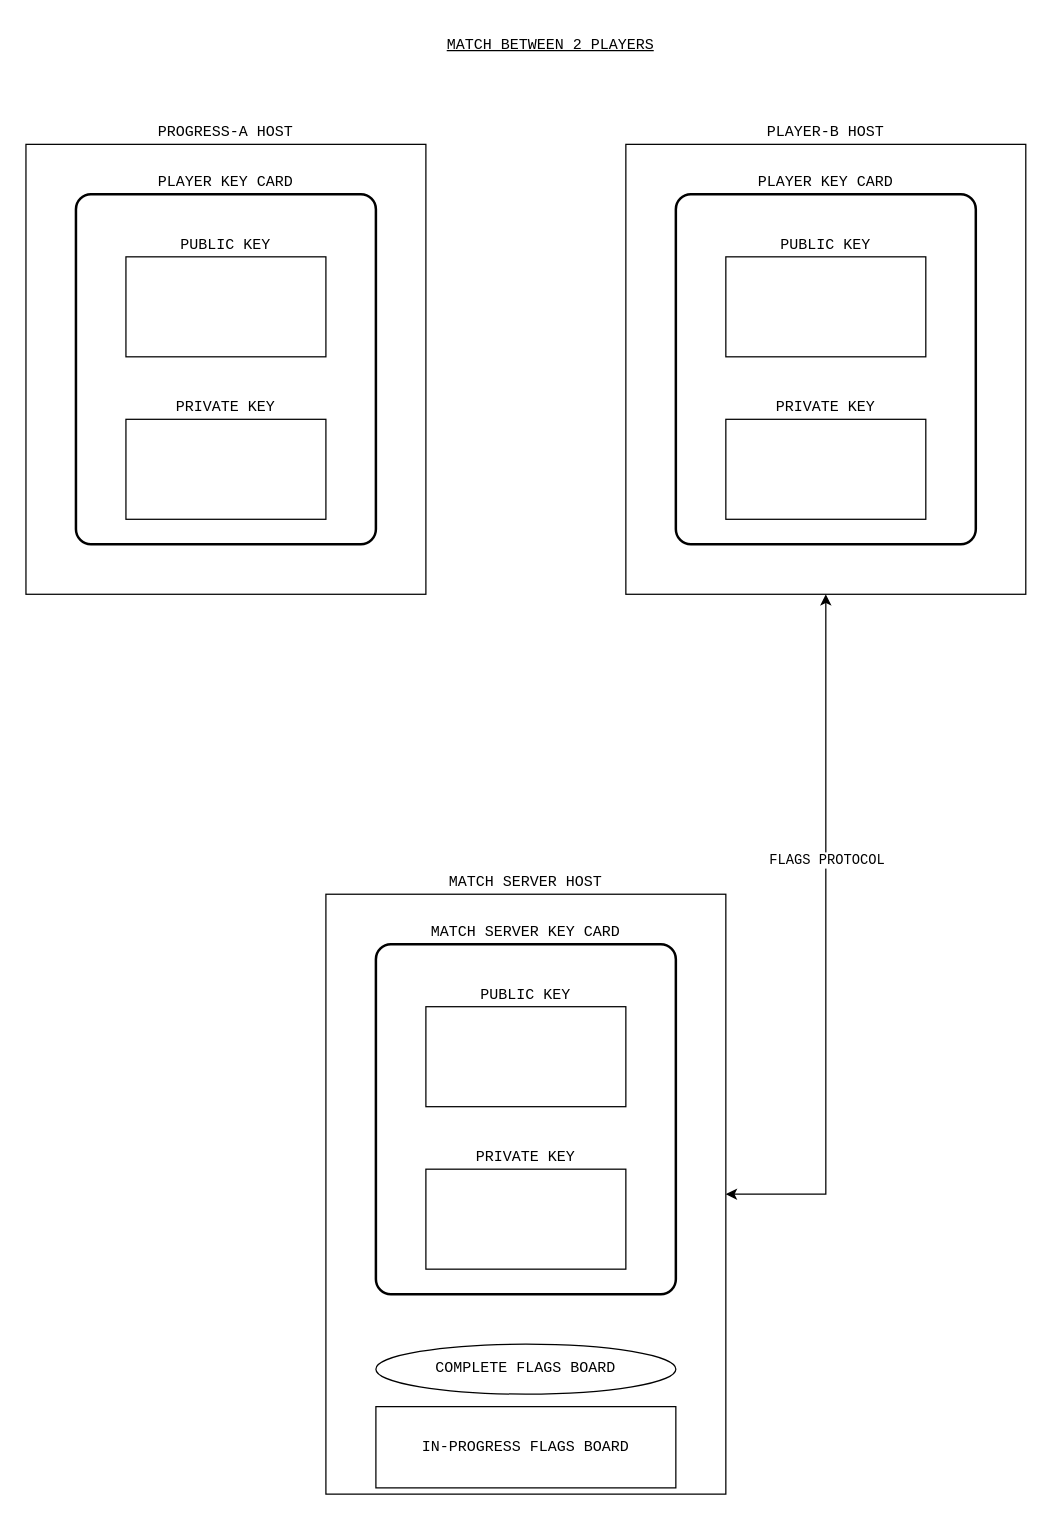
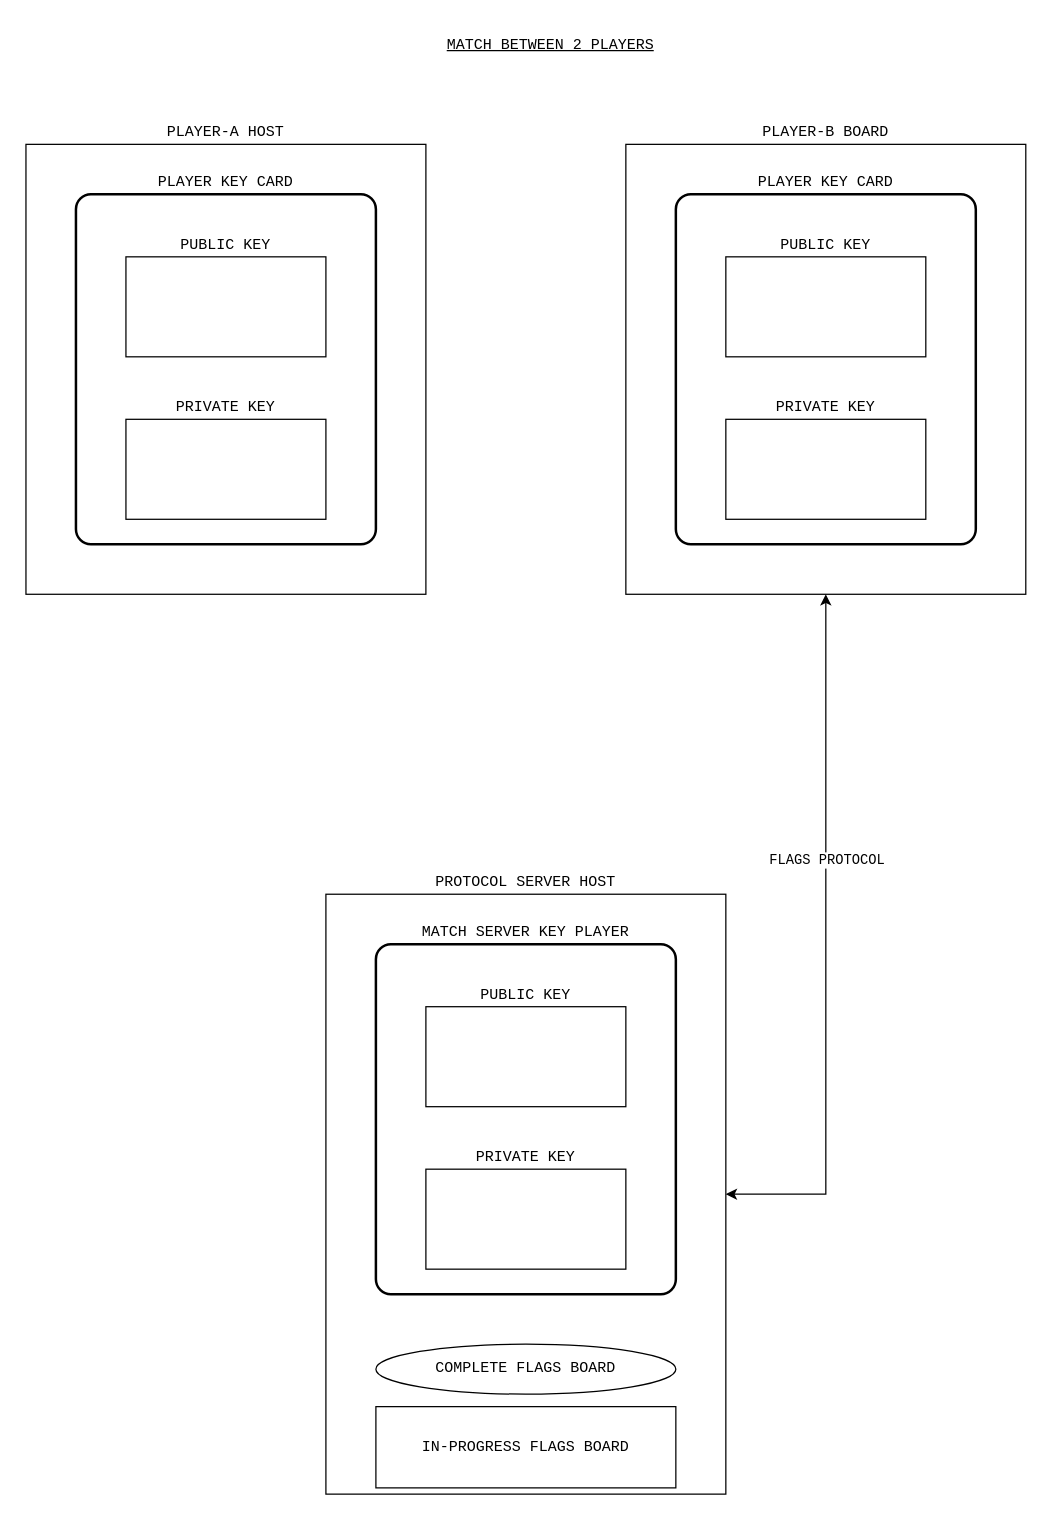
node "PROGRESS-A HOST": label "PROGRESS-A HOST" -> "PLAYER-A HOST"
node "PLAYER-B HOST": label "PLAYER-B HOST" -> "PLAYER-B BOARD"
node "MATCH SERVER HOST": label "MATCH SERVER HOST" -> "PROTOCOL SERVER HOST"
node "MATCH SERVER KEY CARD": label "MATCH SERVER KEY CARD" -> "MATCH SERVER KEY PLAYER"
